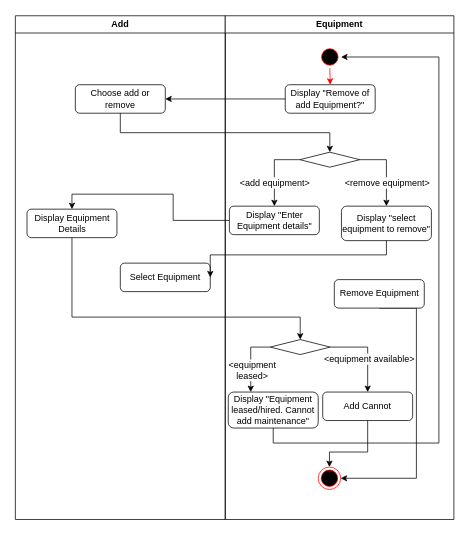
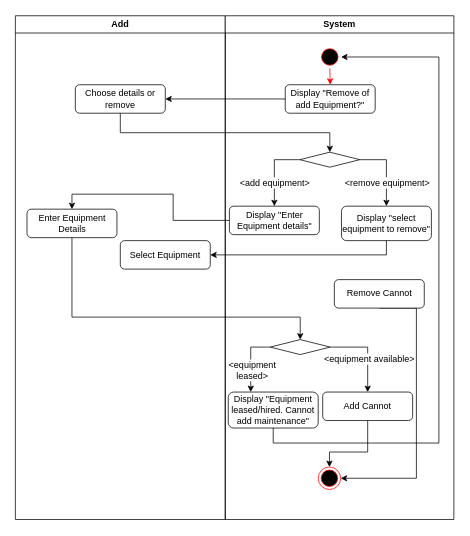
node "Equipment": label "Equipment" -> "System"
node "Choose add or remove": label "Choose add or remove" -> "Choose details or remove"
node "Display Equipment Details": label "Display Equipment Details" -> "Enter Equipment Details"
node "Select Equipment": moved (165, 277) -> (165, 255)
node "Remove Equipment": label "Remove Equipment" -> "Remove Cannot"
